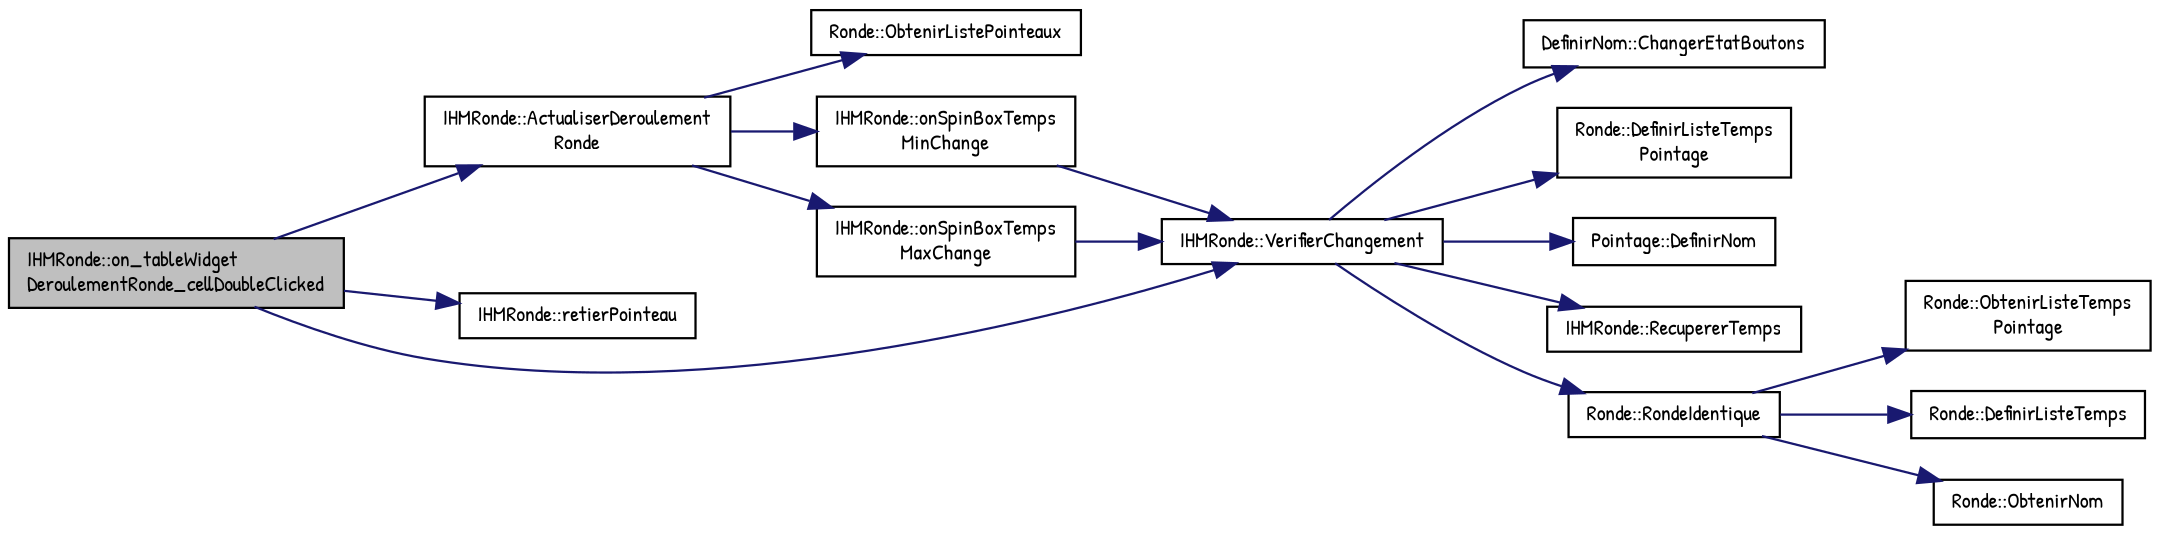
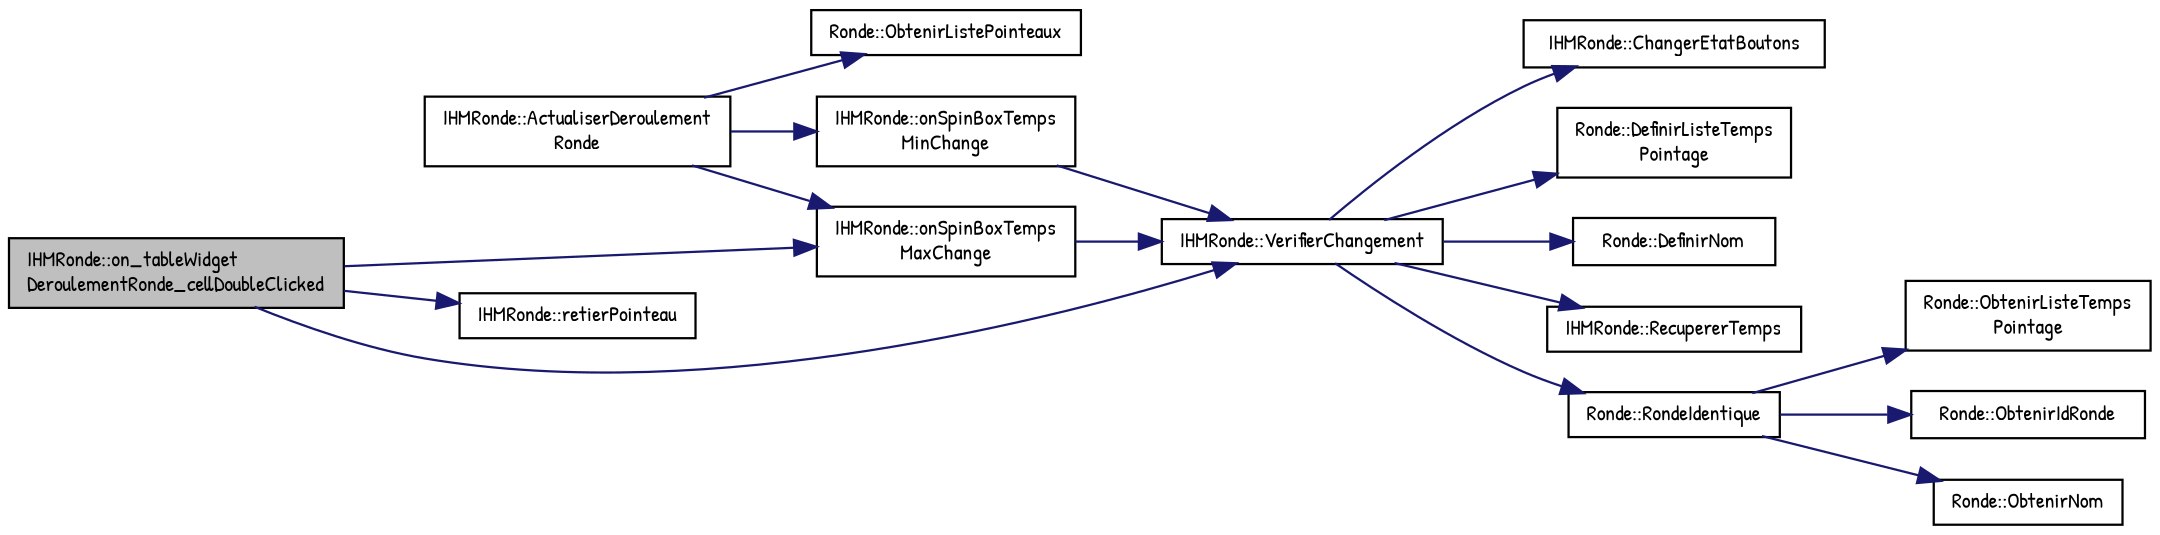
node "DefinirNom::ChangerEtatBoutons": label "DefinirNom::ChangerEtatBoutons" -> "IHMRonde::ChangerEtatBoutons"
edge "IHMRonde::on_tableWidget DeroulementRonde_cellDoubleClicked" -> "IHMRonde::ActualiserDeroulement Ronde": now "IHMRonde::on_tableWidget DeroulementRonde_cellDoubleClicked" -> "IHMRonde::onSpinBoxTemps MaxChange"
node "Pointage::DefinirNom": label "Pointage::DefinirNom" -> "Ronde::DefinirNom"
node "Ronde::DefinirListeTemps": label "Ronde::DefinirListeTemps" -> "Ronde::ObtenirIdRonde"
